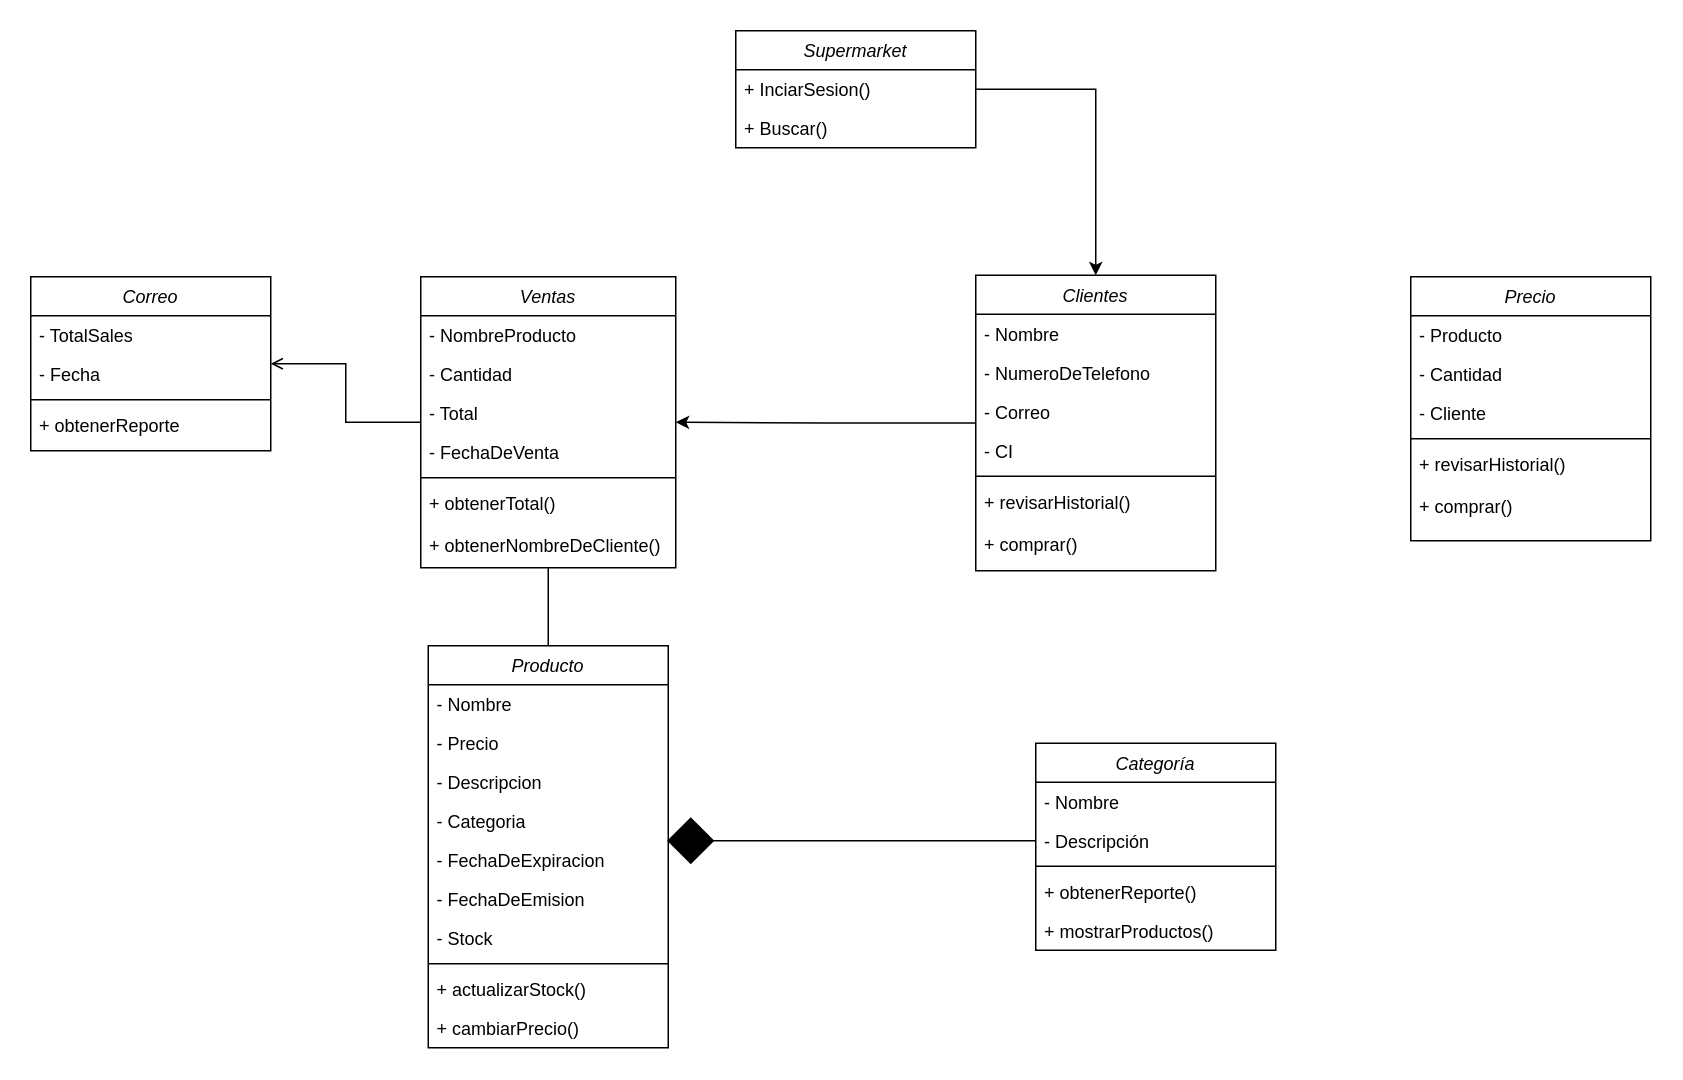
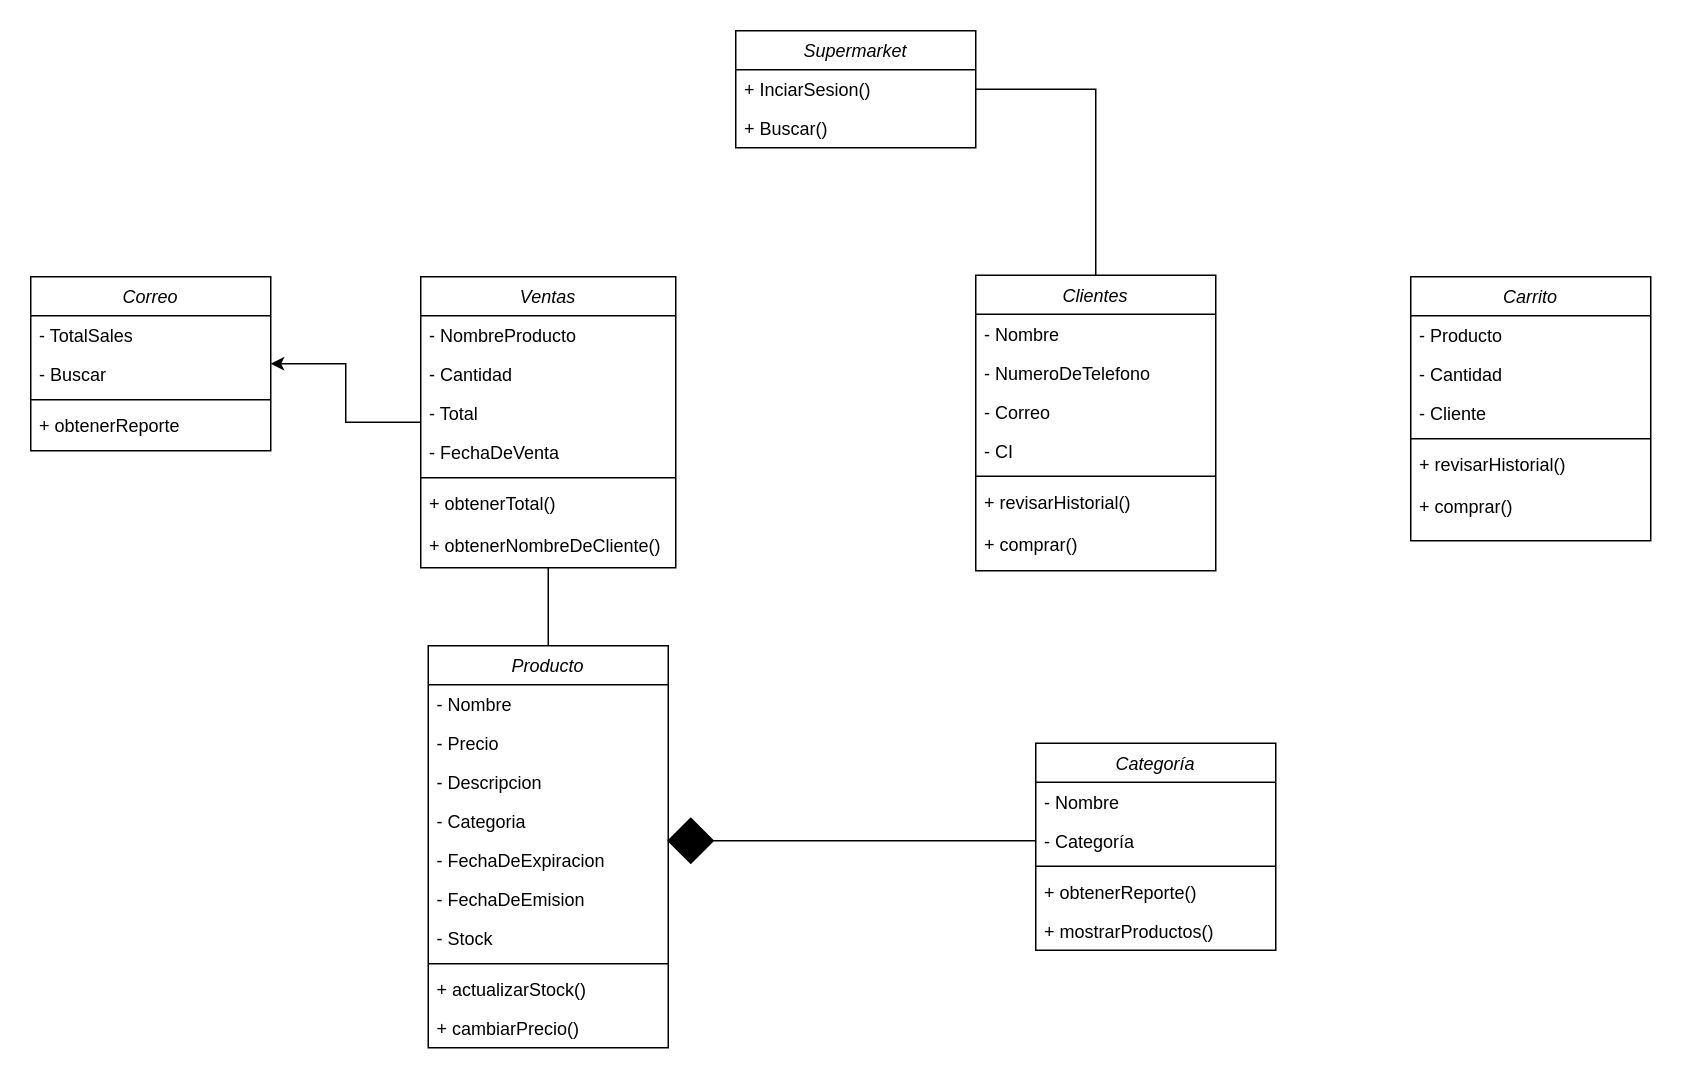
edge "+ InciarSesion()" -> "Clientes": arrowhead classic -> none
node "Precio": label "Precio" -> "Carrito"
edge "Ventas" -> "Correo": arrowhead open -> classic
node "- Fecha": label "- Fecha" -> "- Buscar"
edge "Clientes" -> "Ventas": removed
node "- Descripción": label "- Descripción" -> "- Categoría"
